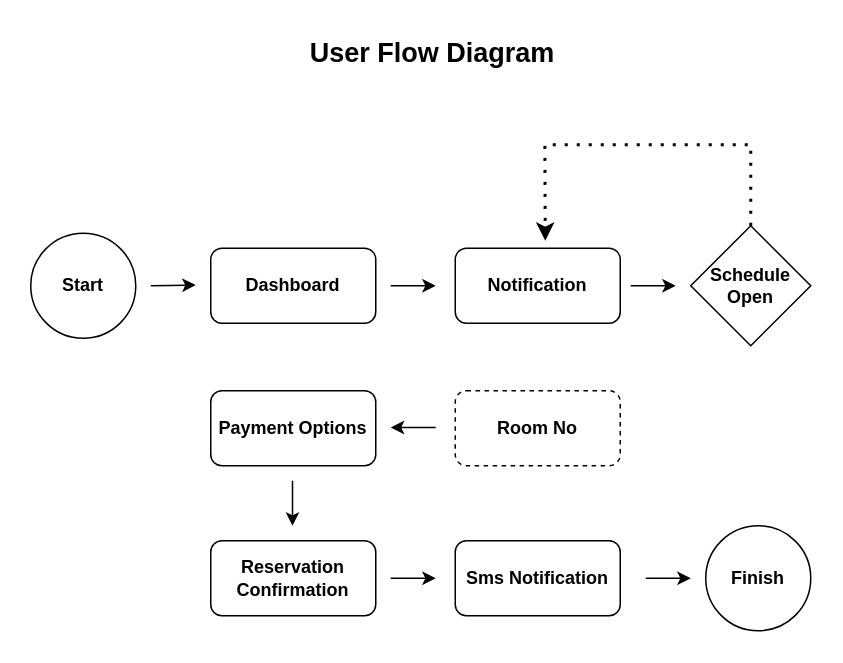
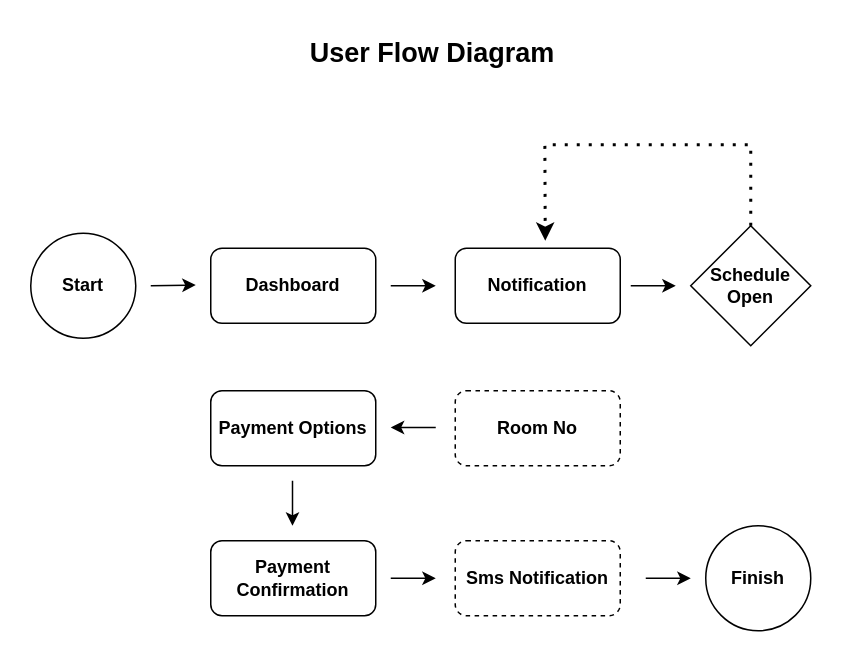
node "Reservation Confirmation": label "Reservation Confirmation" -> "Payment Confirmation"
node "Sms Notification": style solid -> dashed
